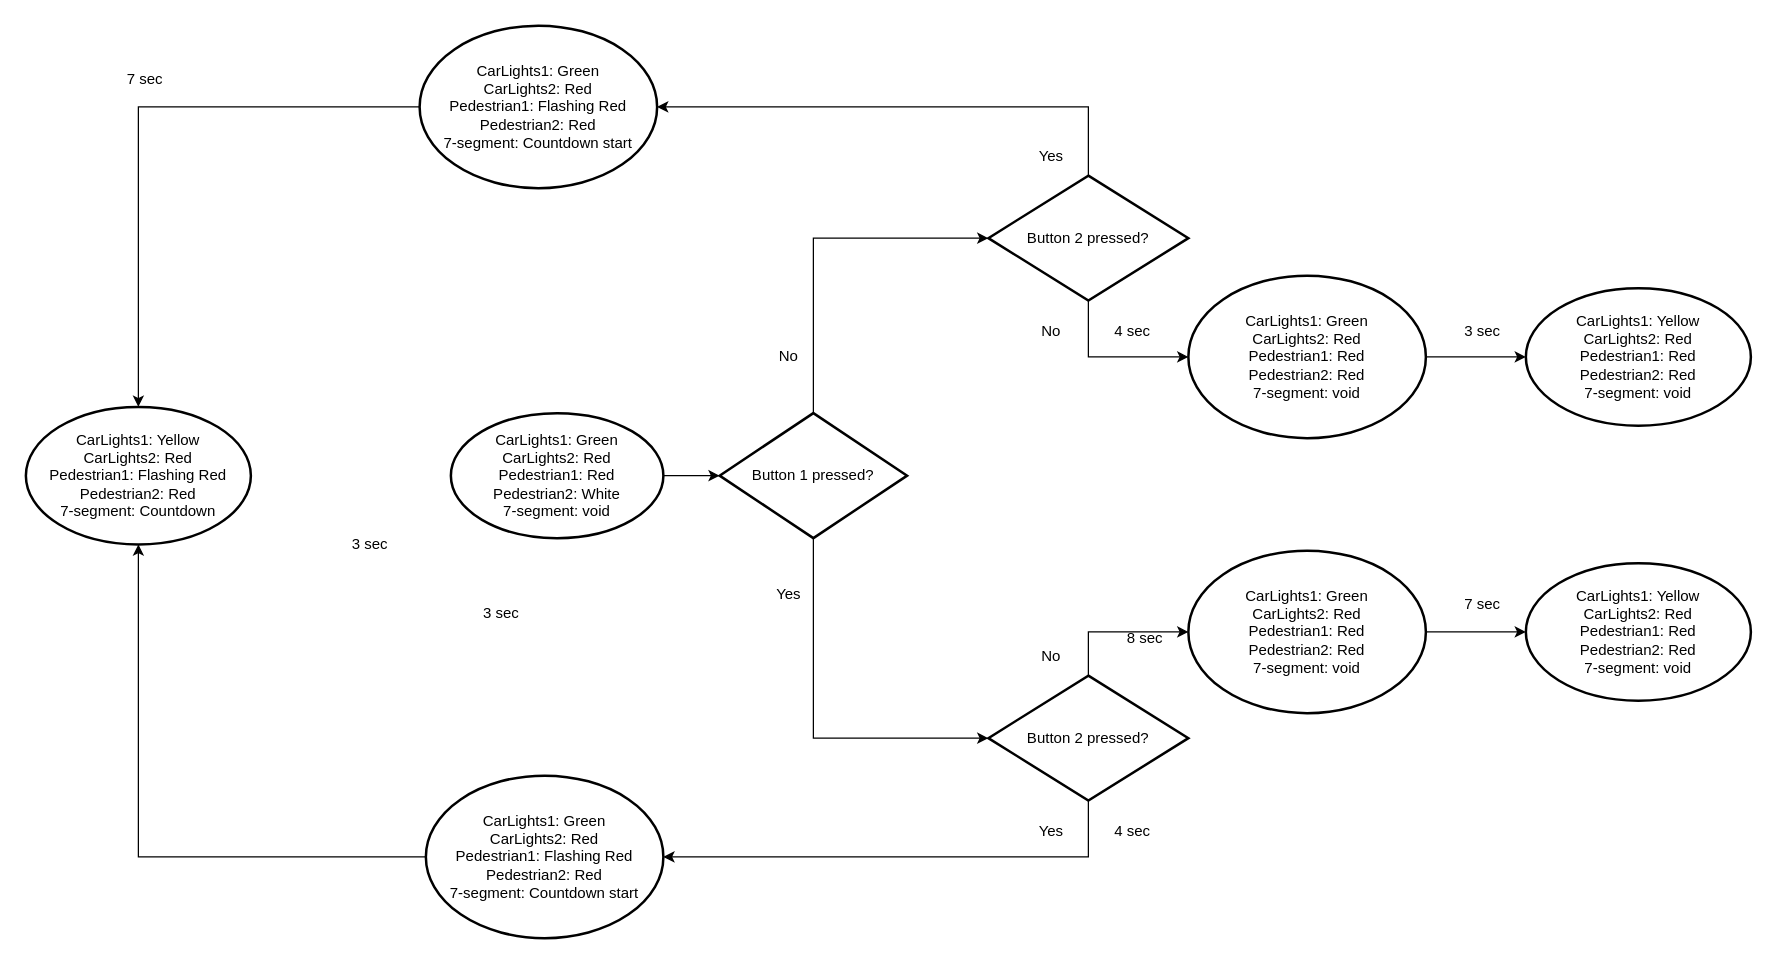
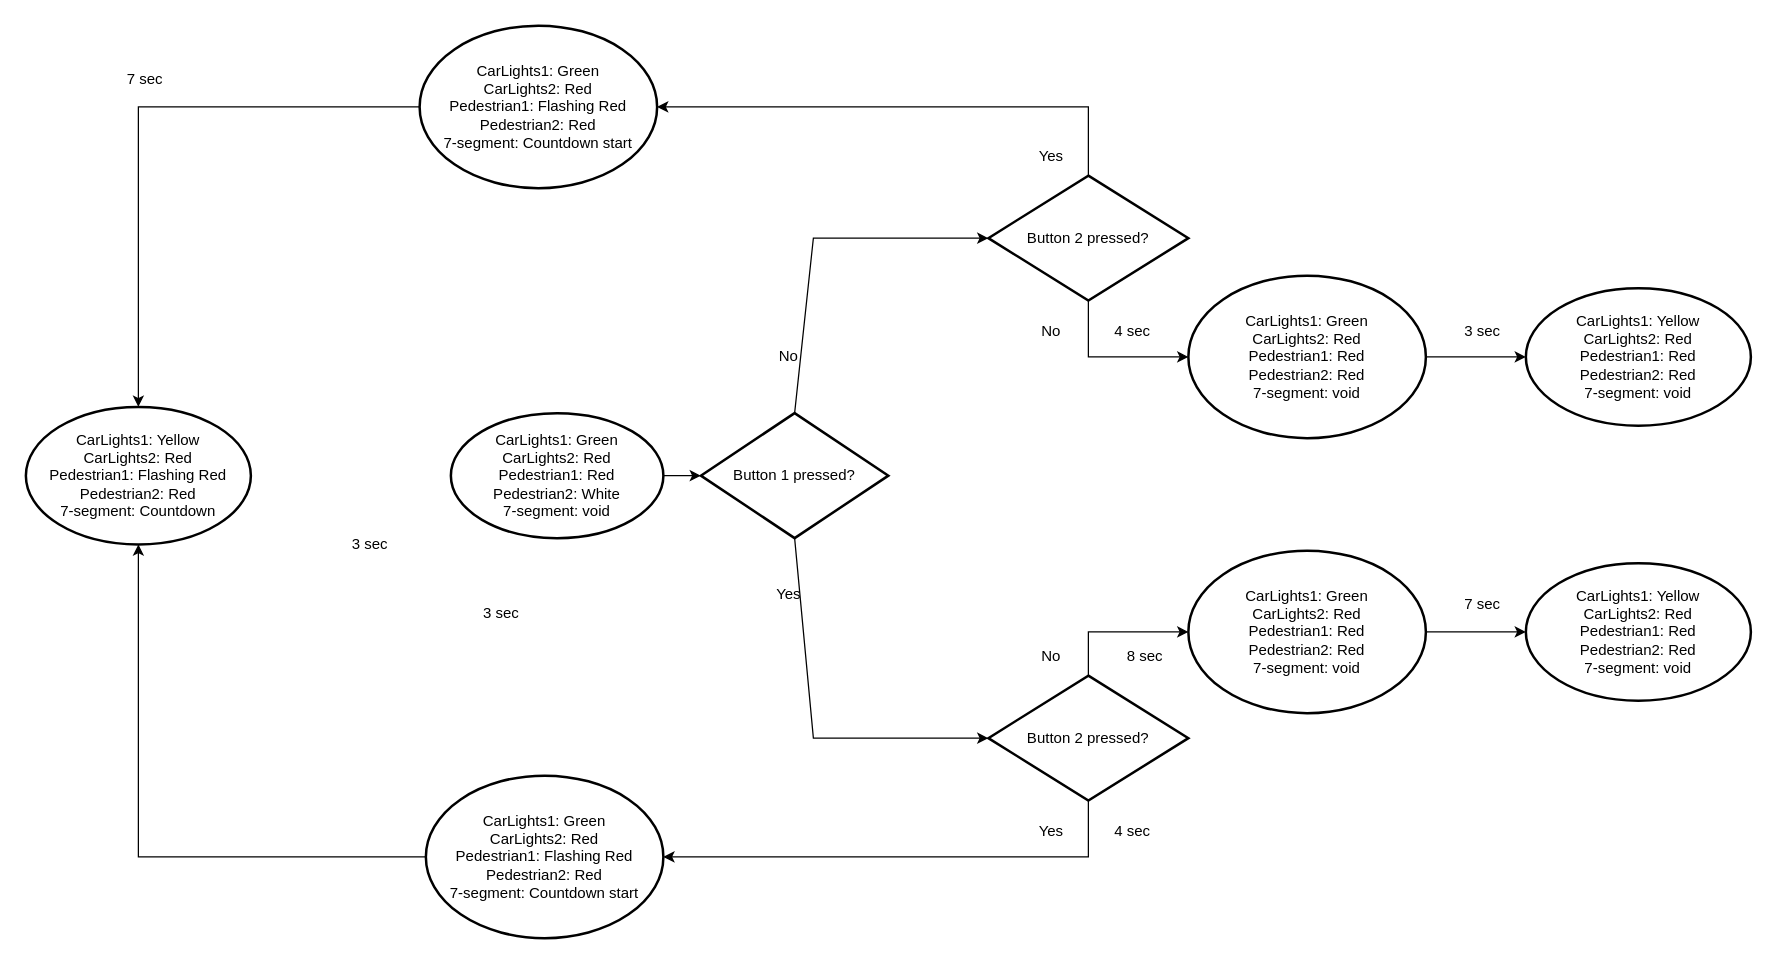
node "Button 1 pressed?": moved (813, 476) -> (794, 476)
node "8 sec": moved (1144, 638) -> (1144, 657)
